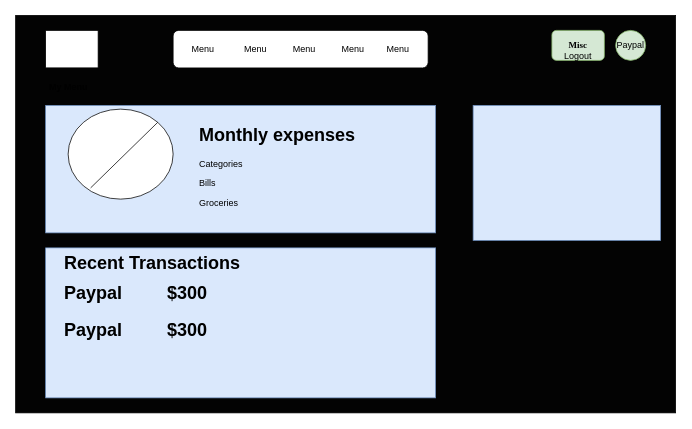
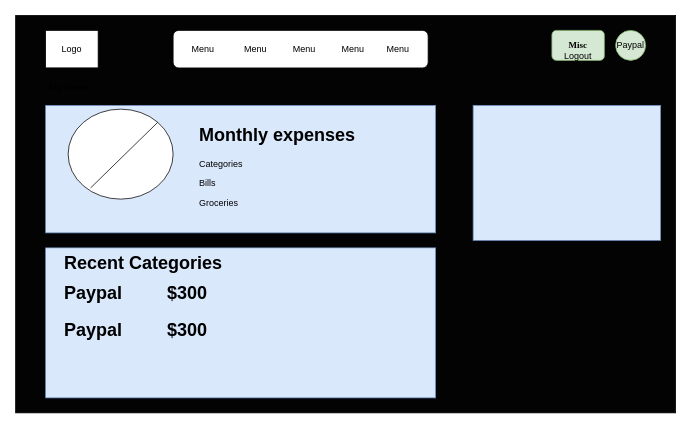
node "Logo": added
node "Recent Transactions": label "Recent Transactions" -> "Recent Categories"
